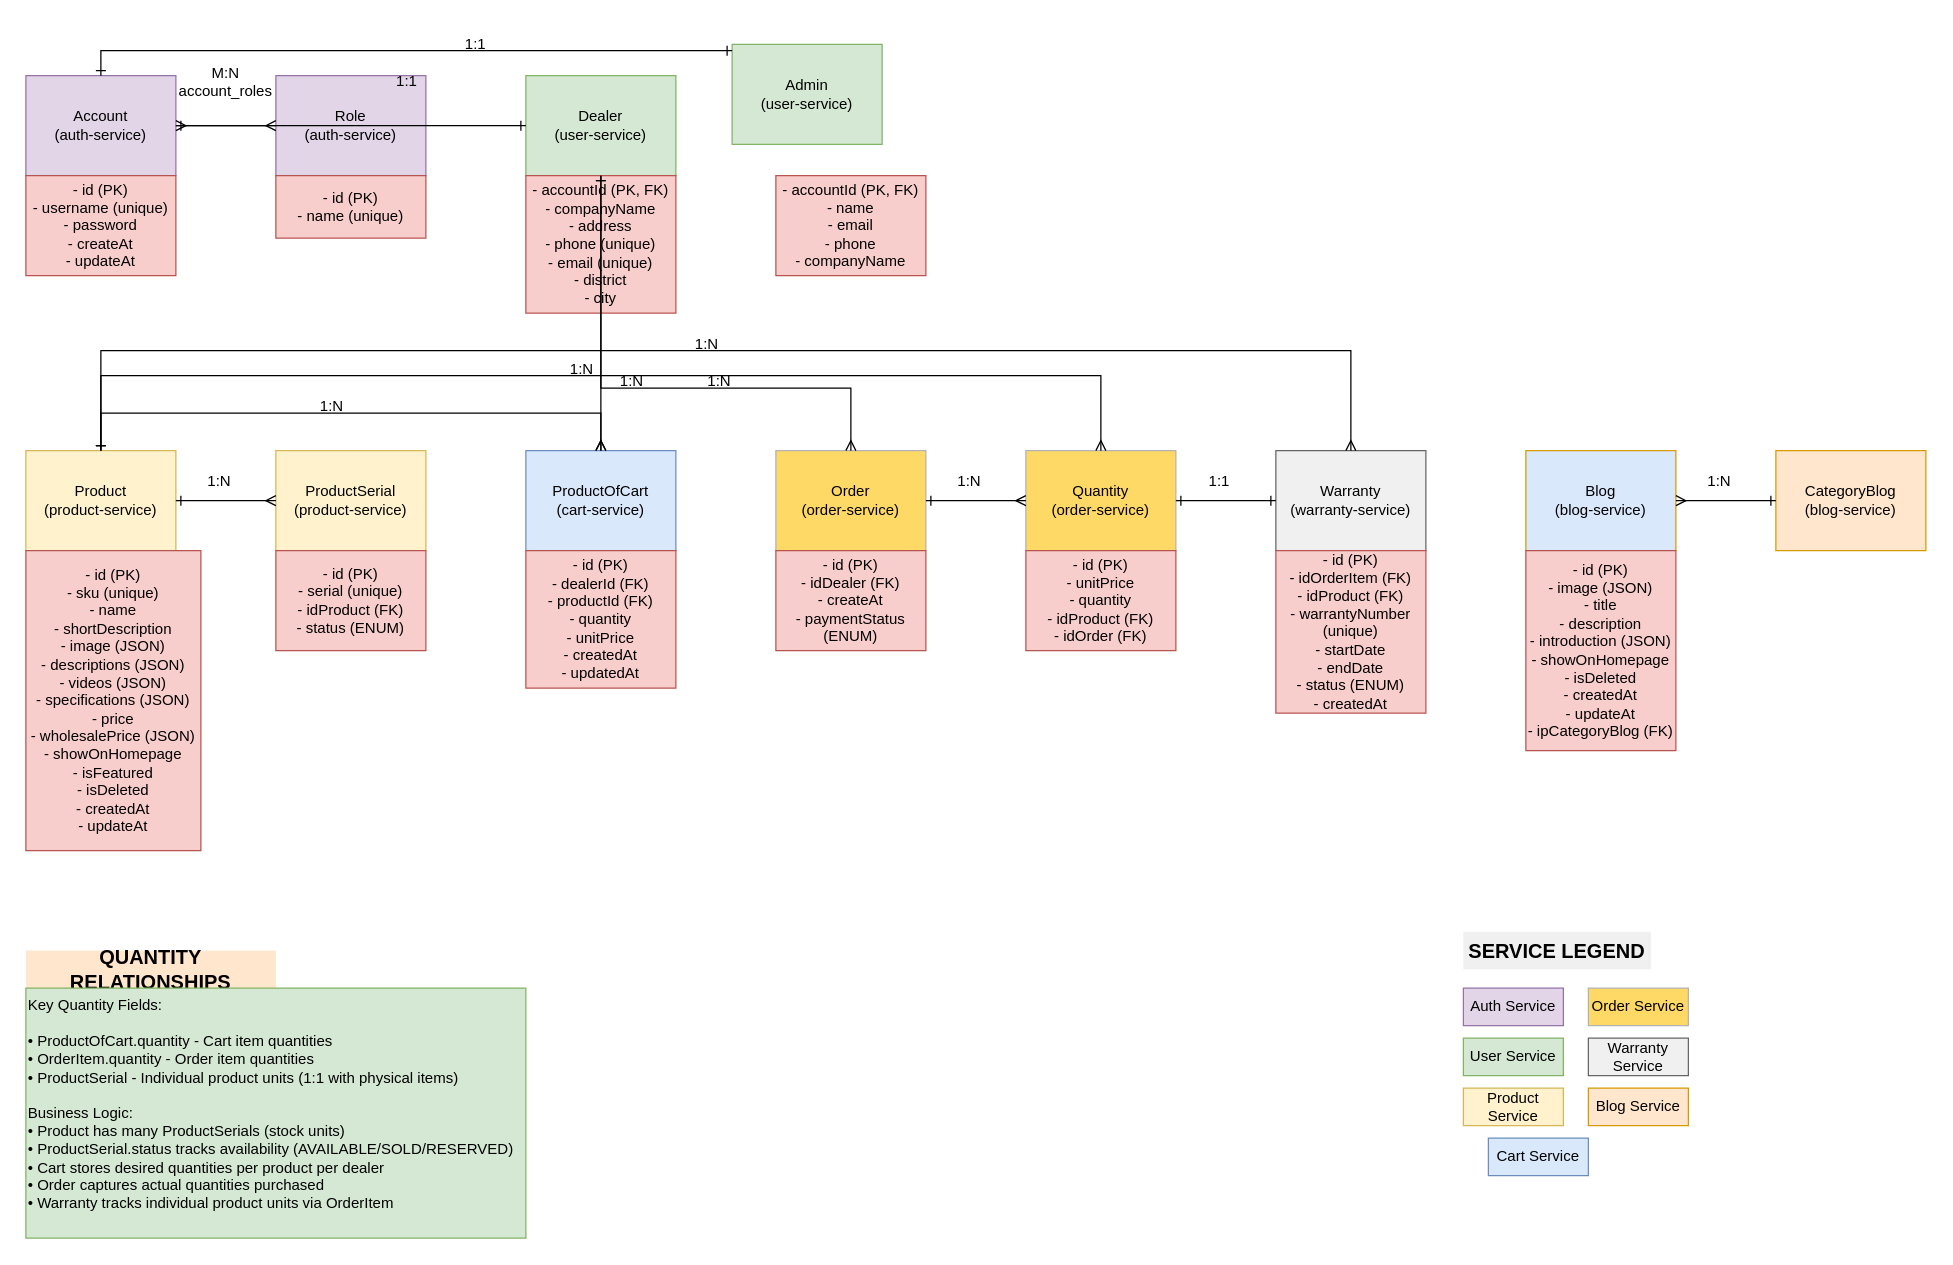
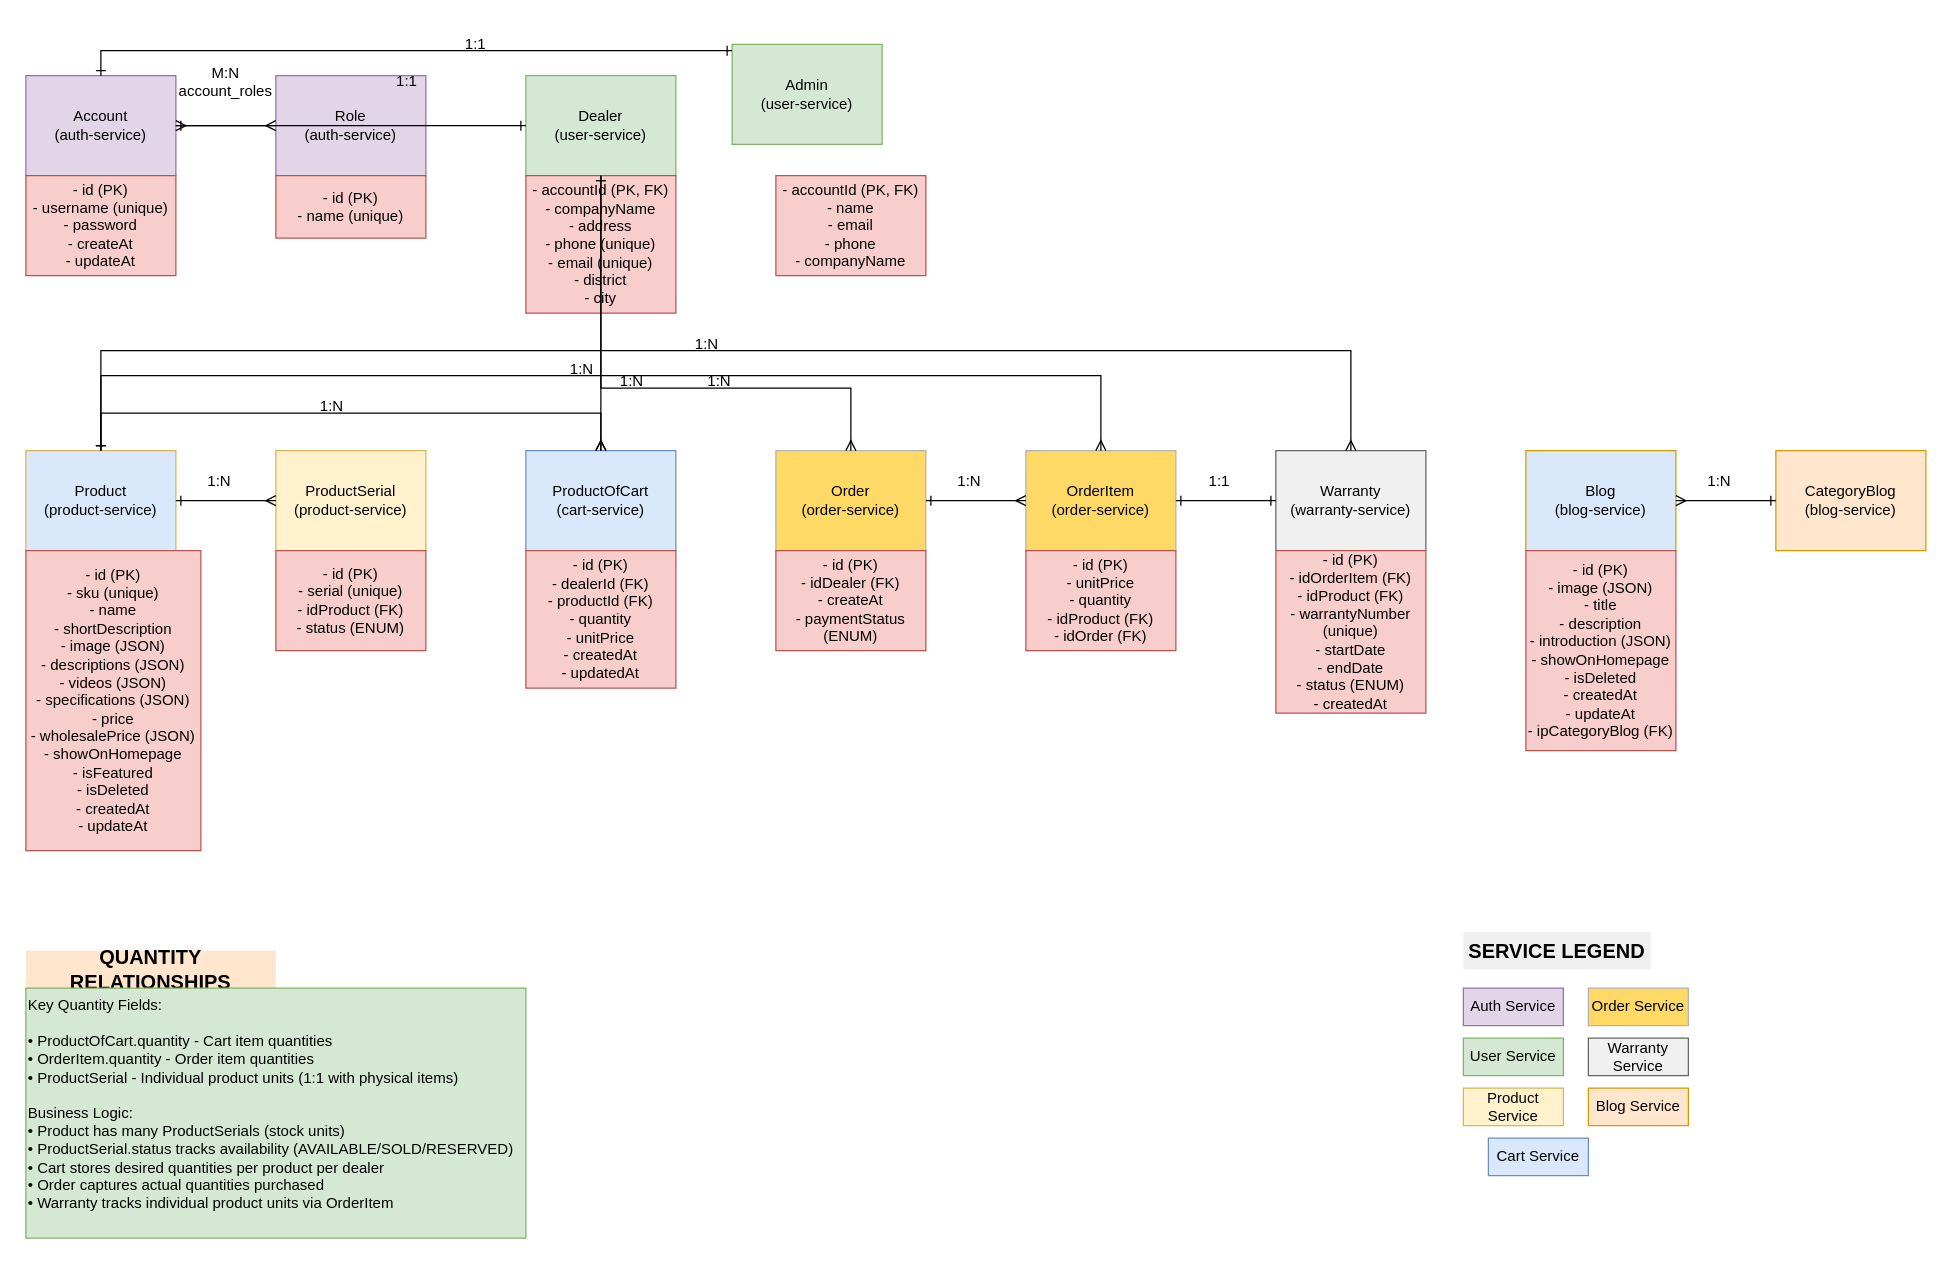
node "Product (product-service)": fillcolor #fff2cc -> #dae8fc
node "Quantity (order-service)": label "Quantity (order-service)" -> "OrderItem (order-service)"
